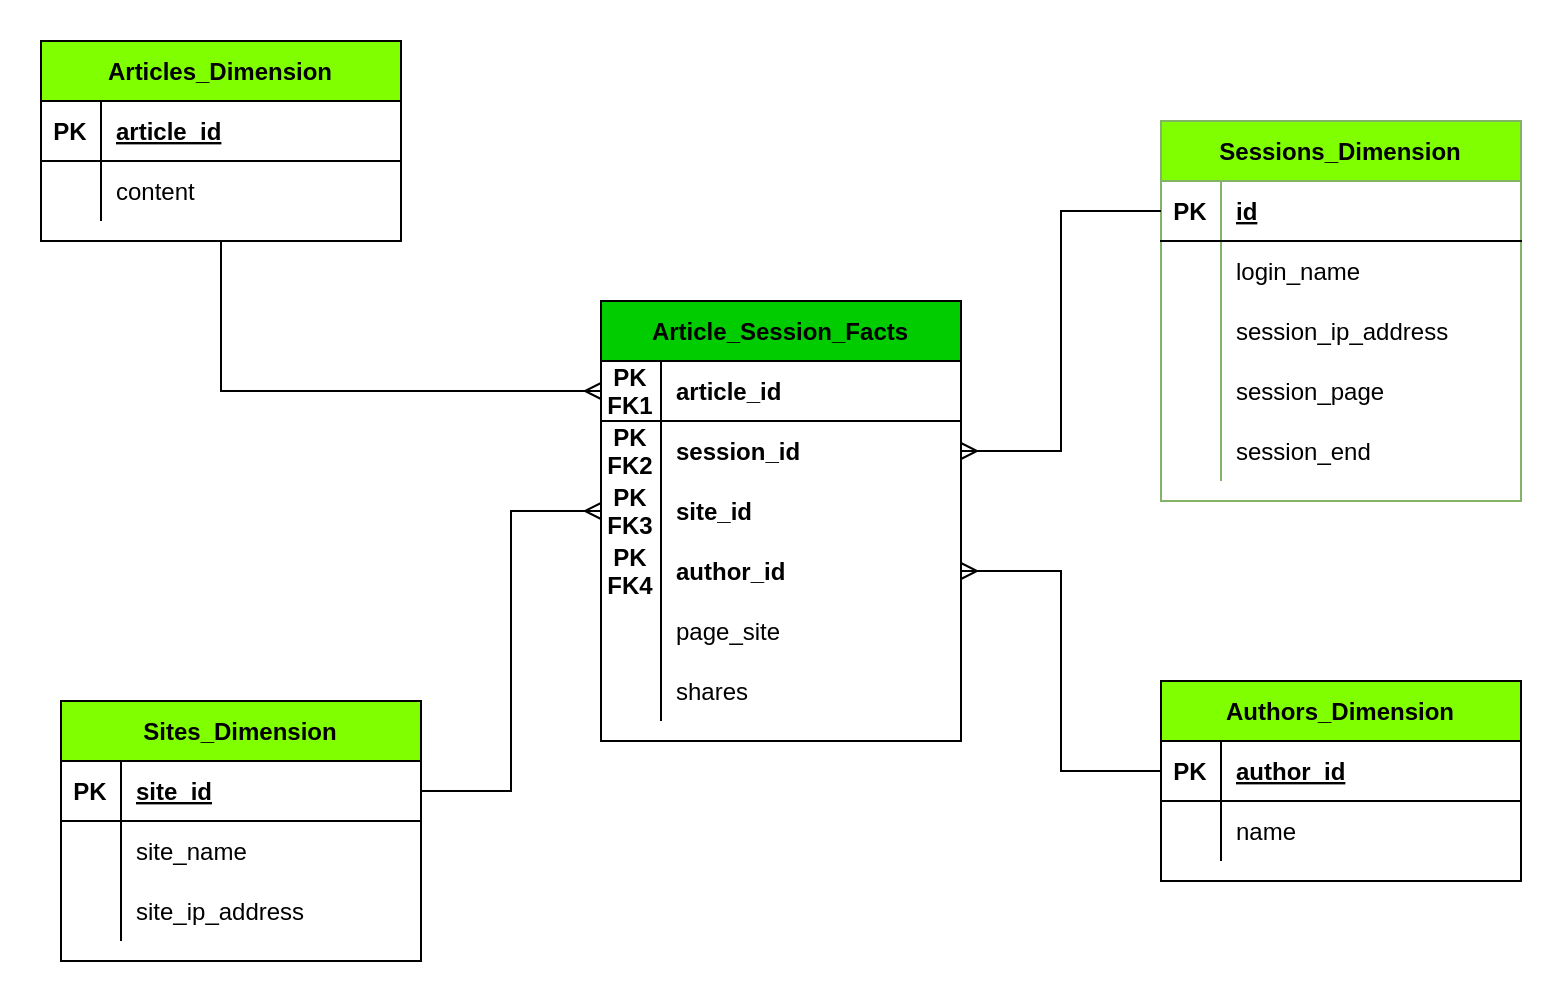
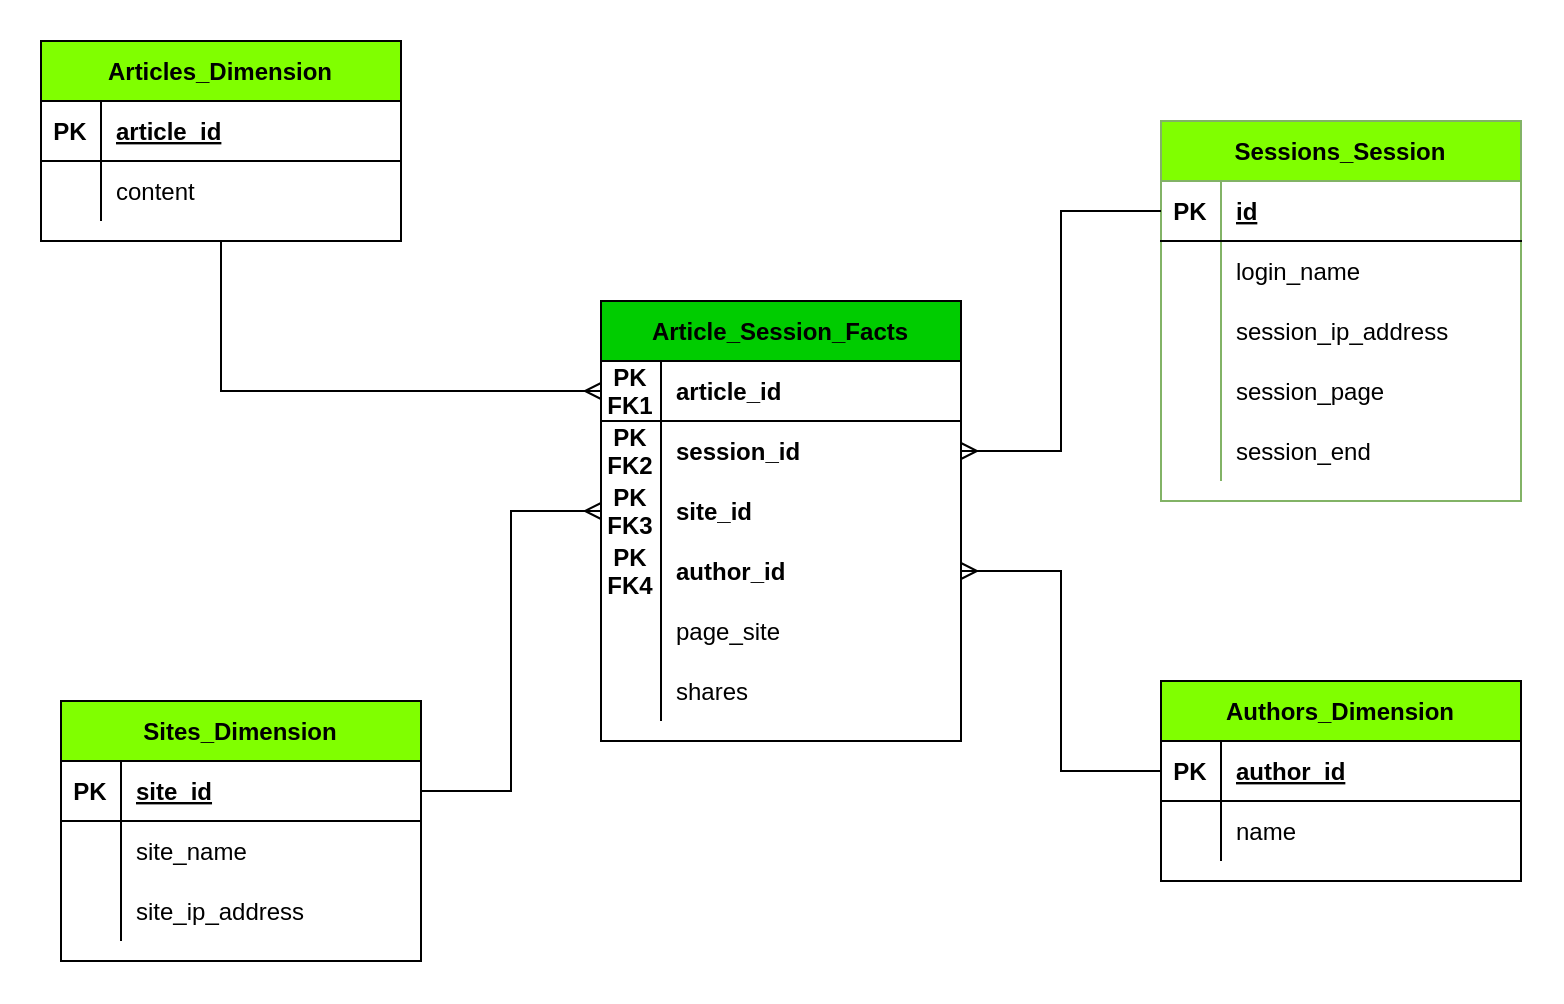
node "Sessions_Dimension": label "Sessions_Dimension" -> "Sessions_Session"
